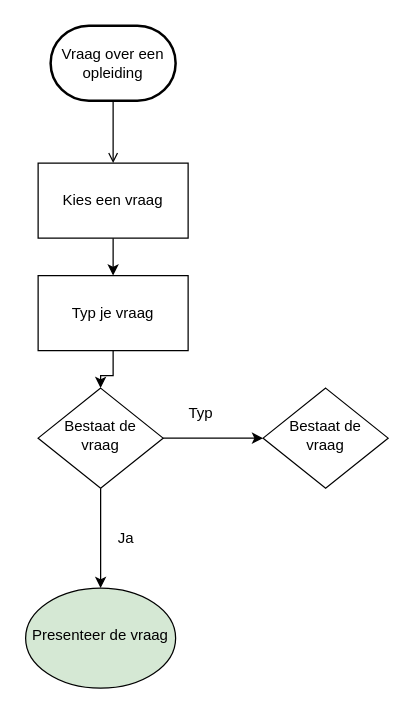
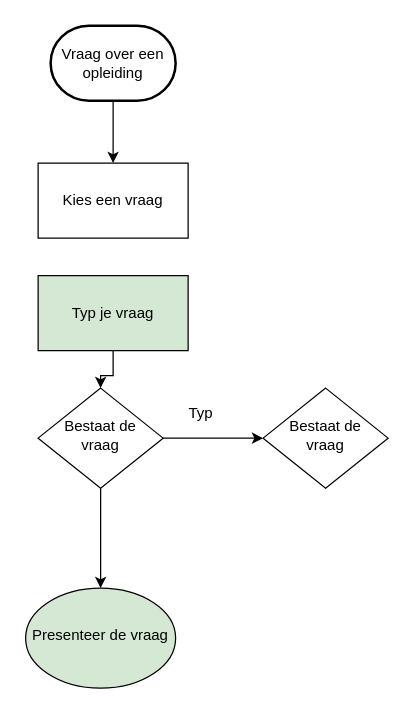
edge "Vraag over een opleiding" -> "Kies een vraag": arrowhead open -> classic
edge "Kies een vraag" -> "Typ je vraag": removed
node "Typ je vraag": fillcolor #ffffff -> #d5e8d4
node "Ja": removed
